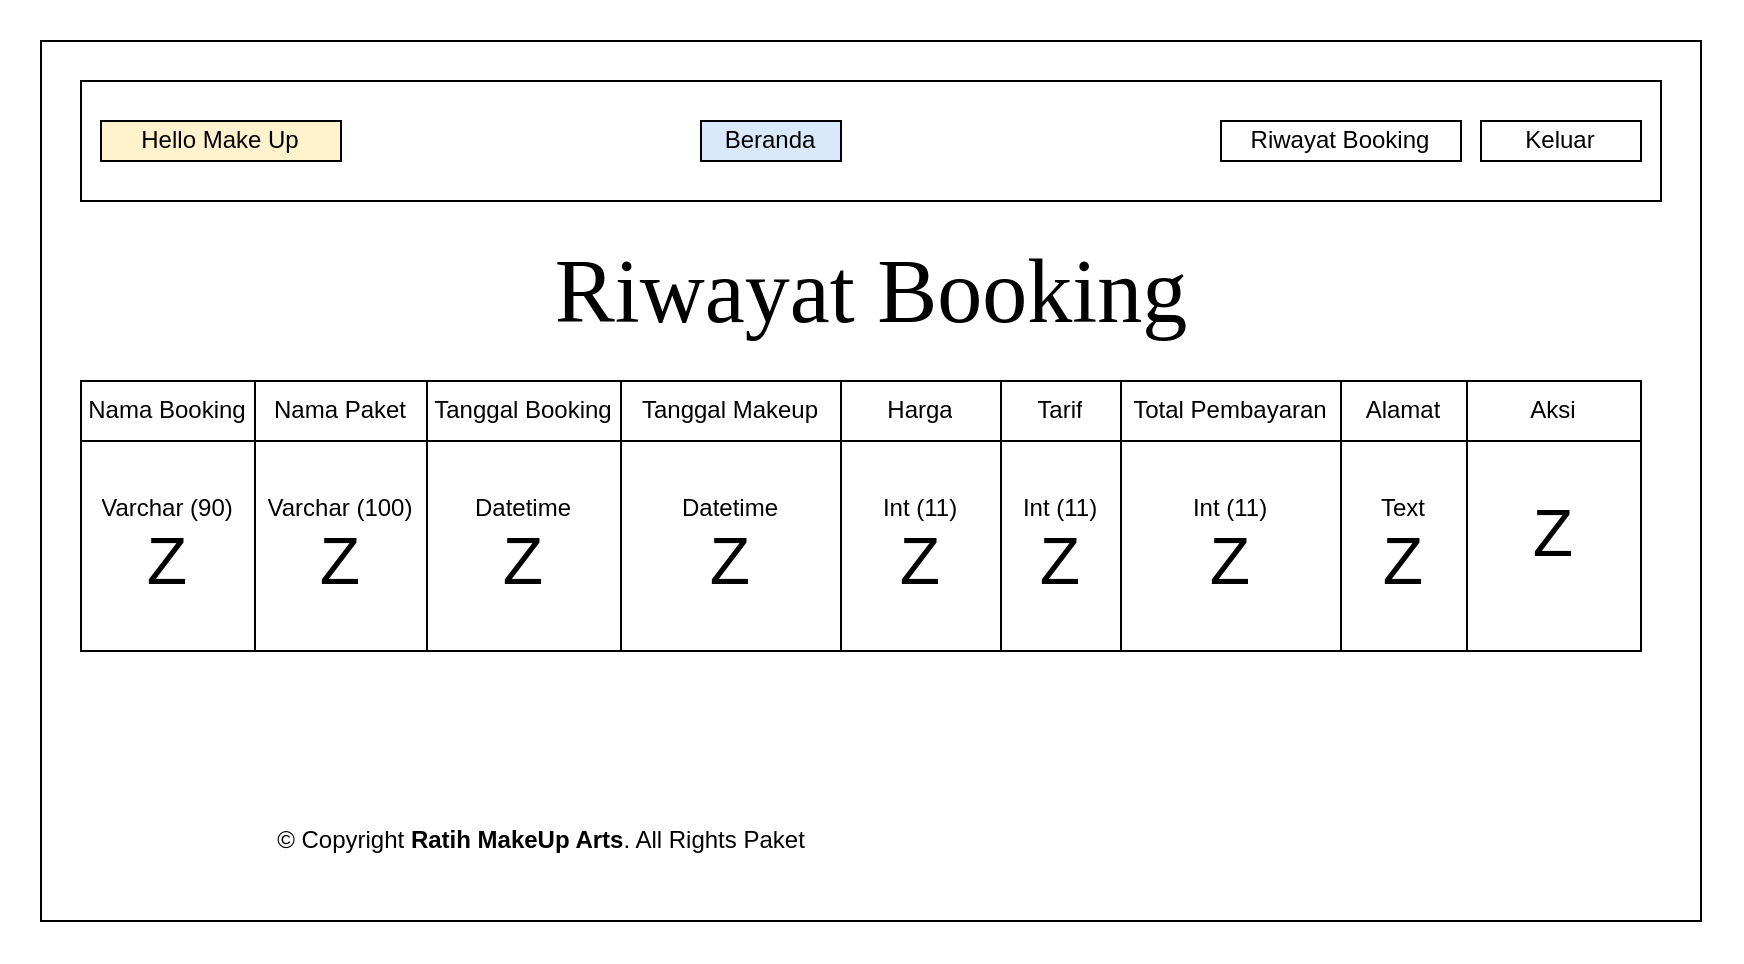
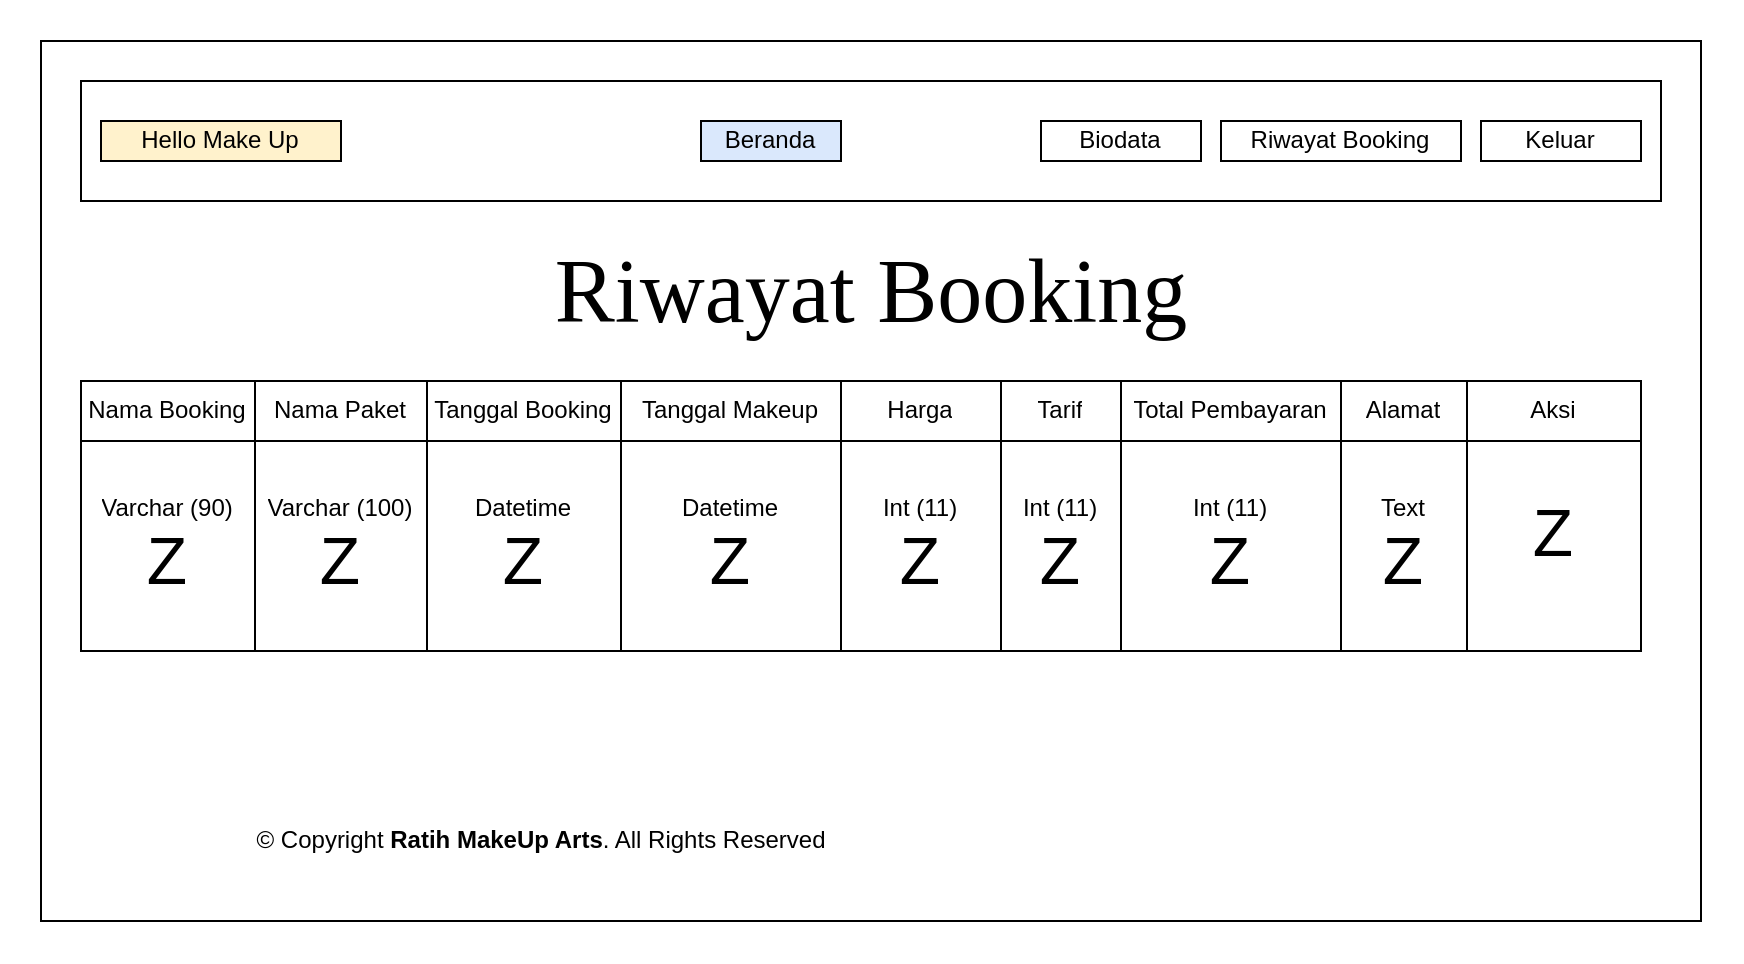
node "Biodata": added
node "© Copyright Ratih MakeUp Arts. All Rights Paket": label "© Copyright Ratih MakeUp Arts. All Rights Paket" -> "© Copyright Ratih MakeUp Arts. All Rights Reserved"
